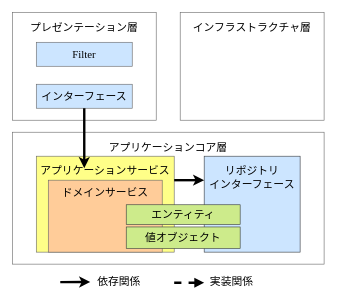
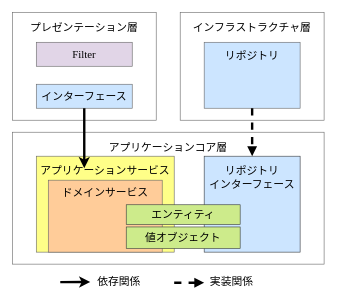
node "Filter": fillcolor #cce5ff -> #e1d5e7
node "リポジトリ": added
edge "リポジトリ" -> "リポジトリ インターフェース": added
edge "アプリケーションサービス" -> "リポジトリ インターフェース": removed
